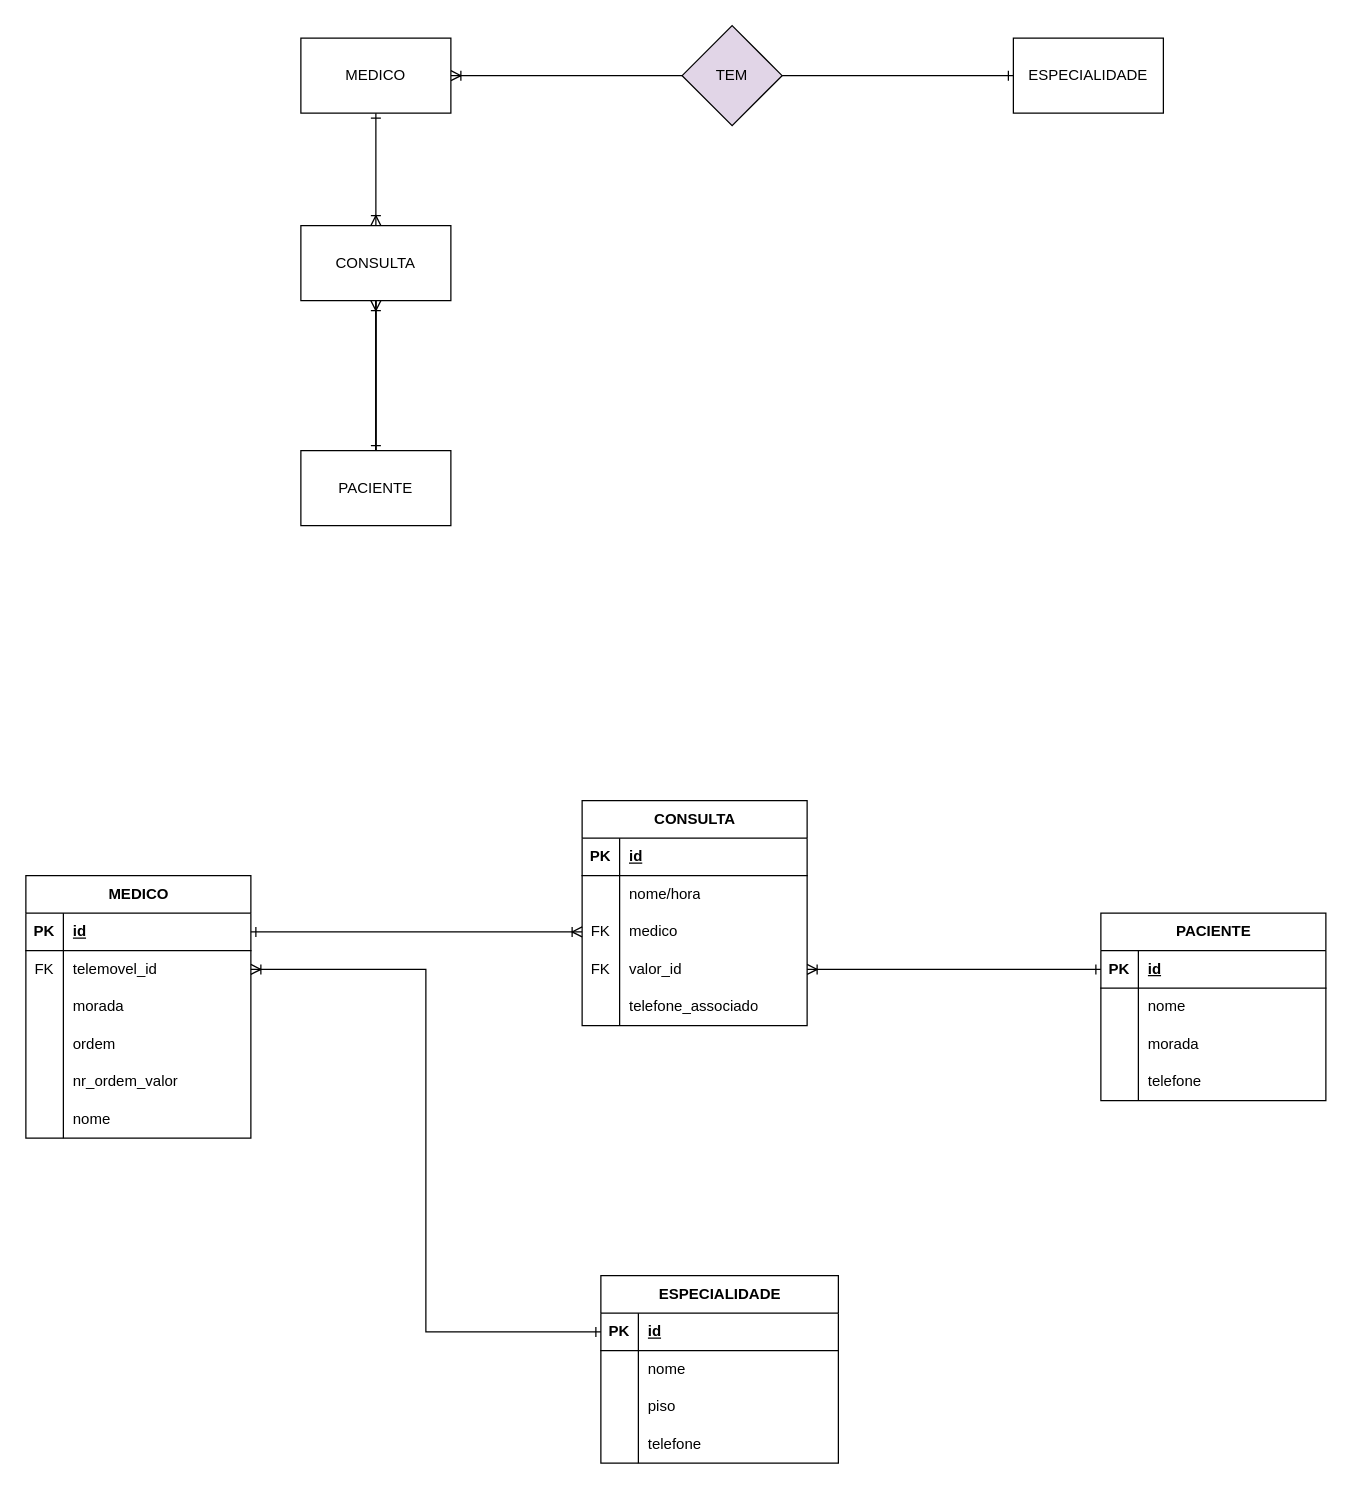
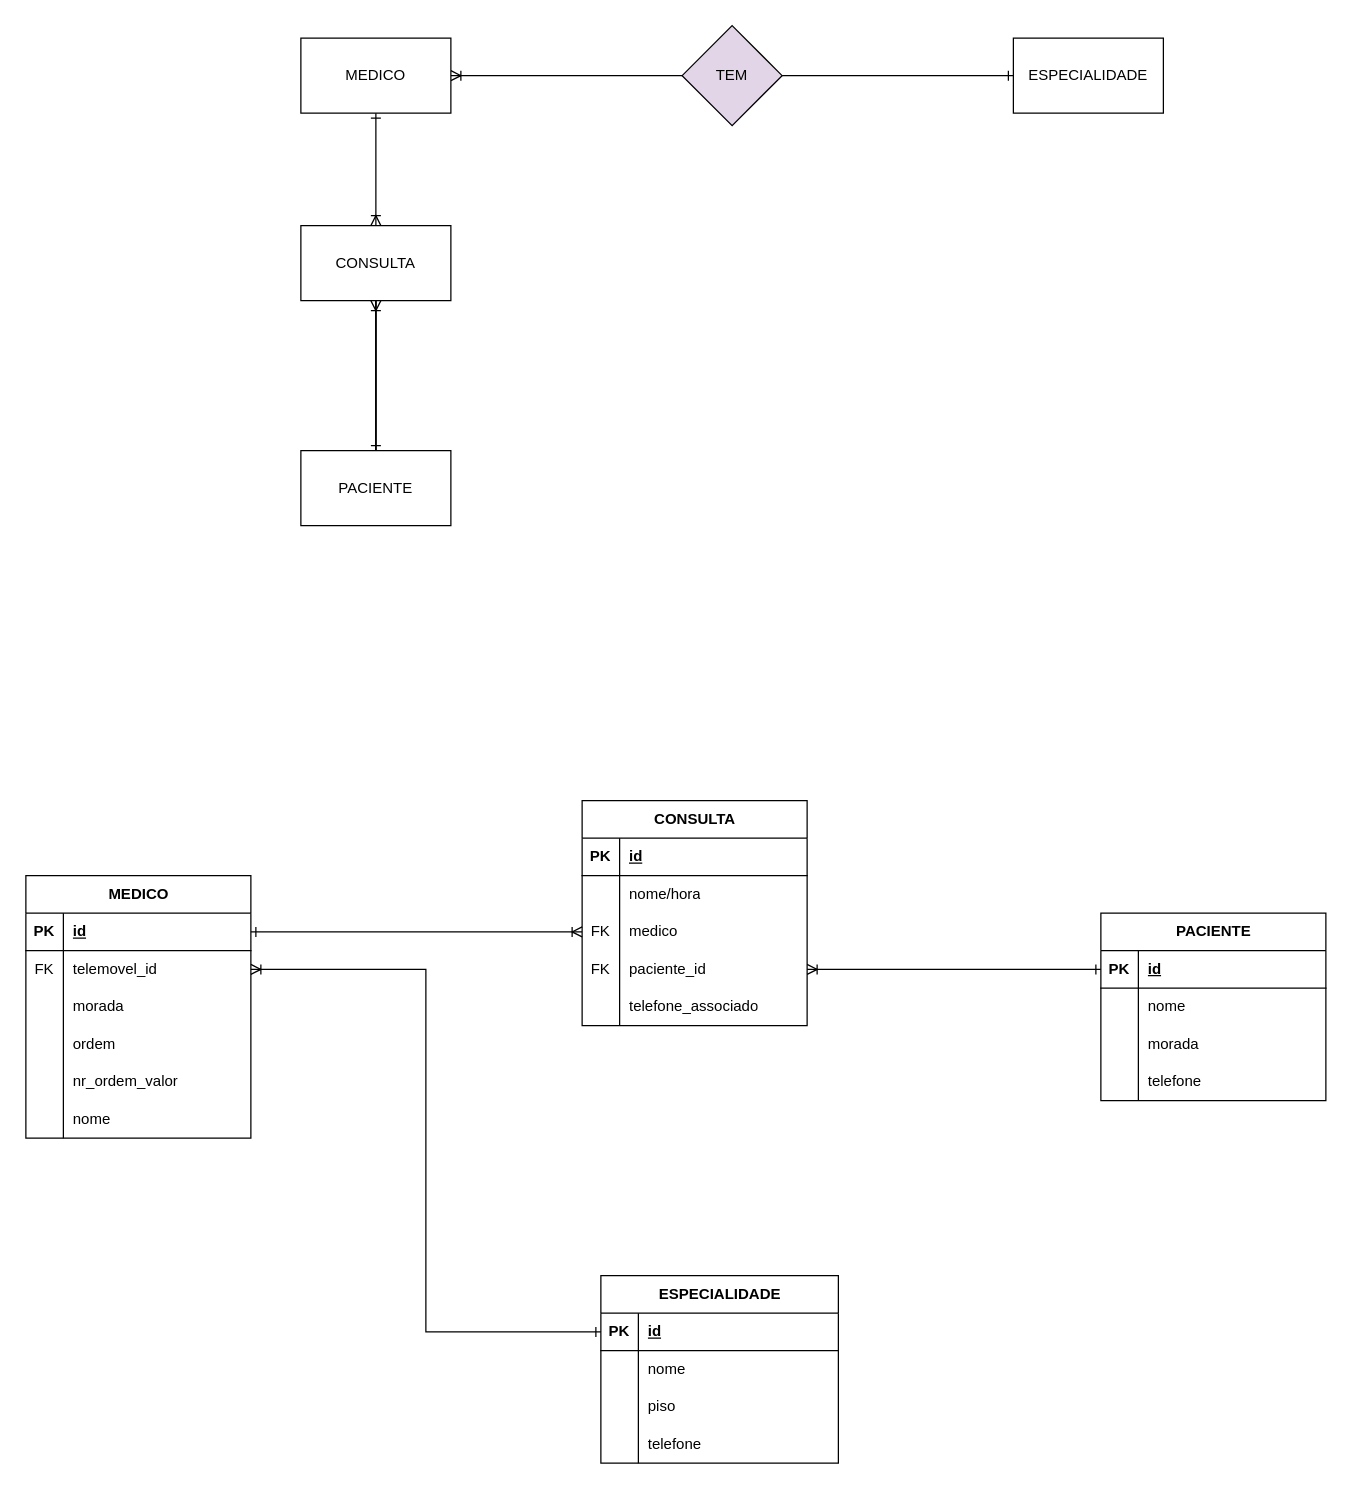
node "valor_id": label "valor_id" -> "paciente_id"
